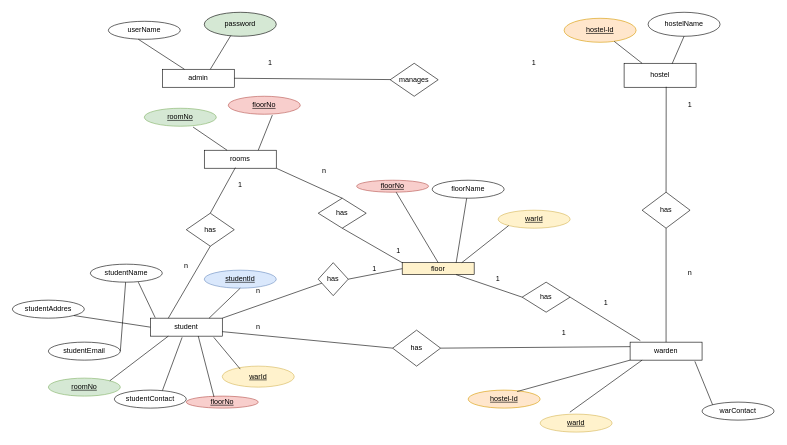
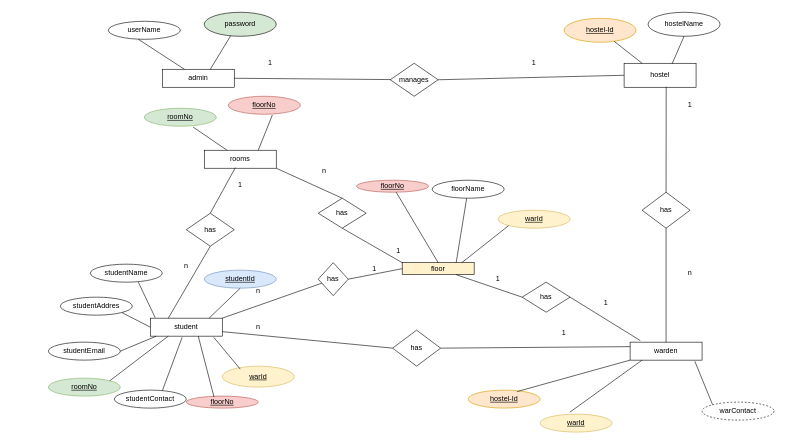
edge "hostel" -- "manages": added
node "studentAddres": moved (48, 309) -> (96, 306)
edge "studentName" -- "studentEmail": now "student" -- "studentEmail"
node "warContact": style solid -> dashed
